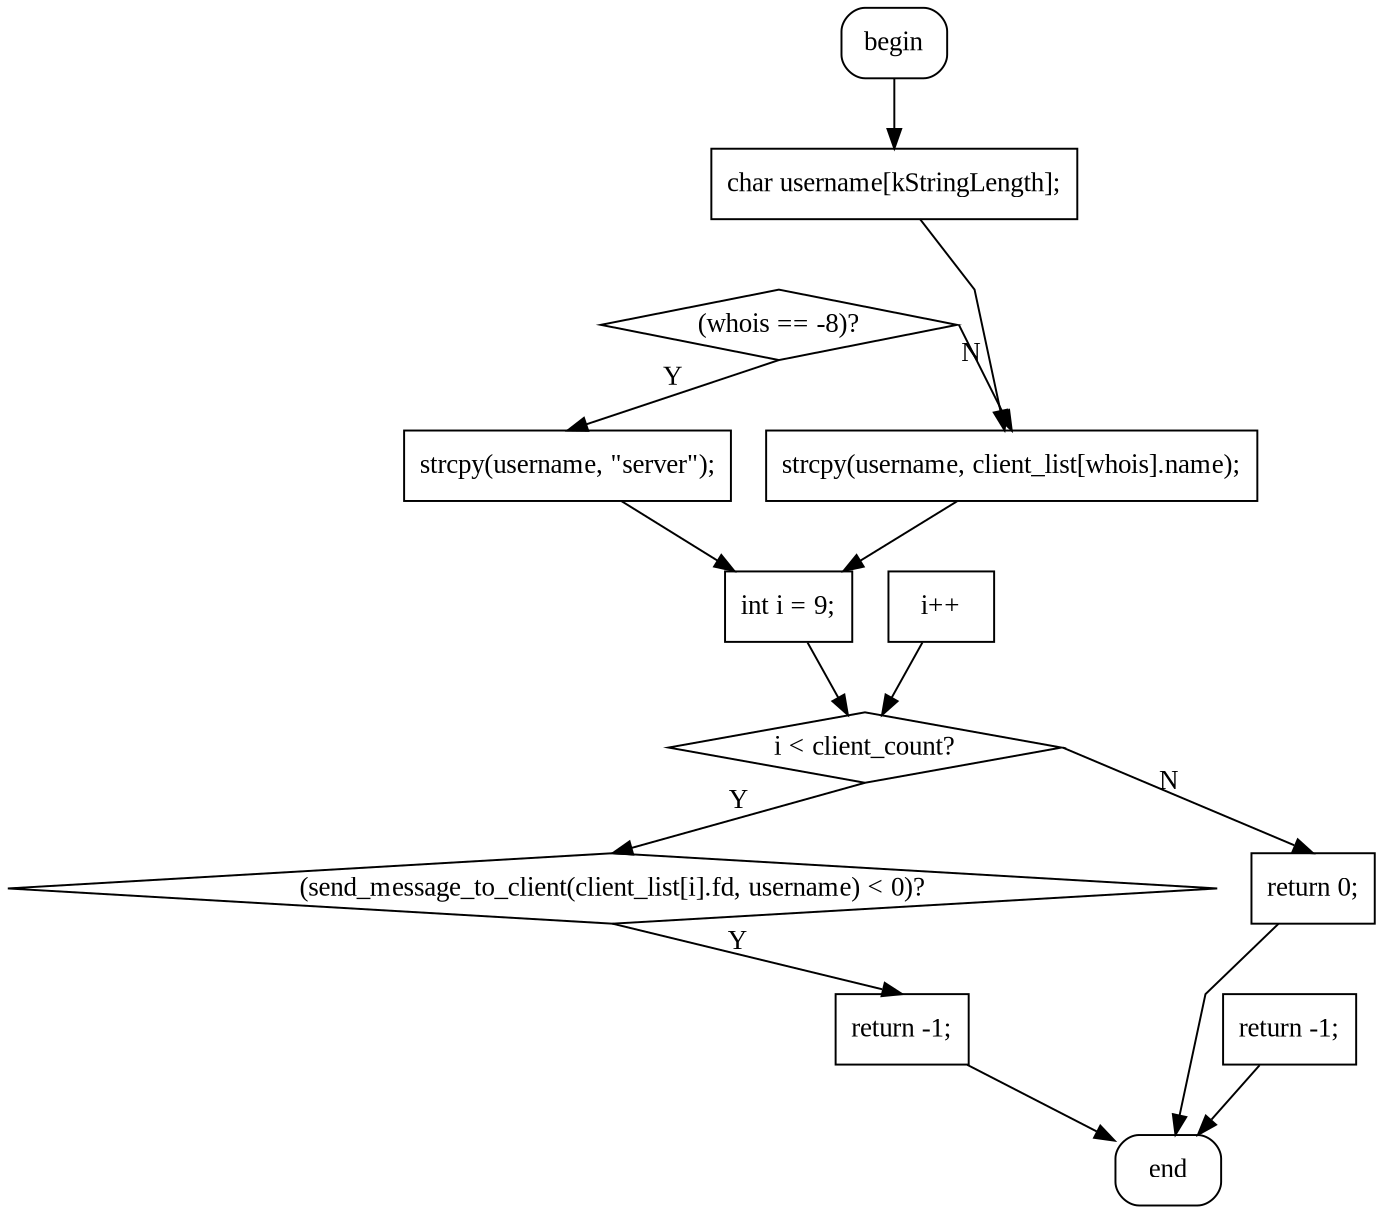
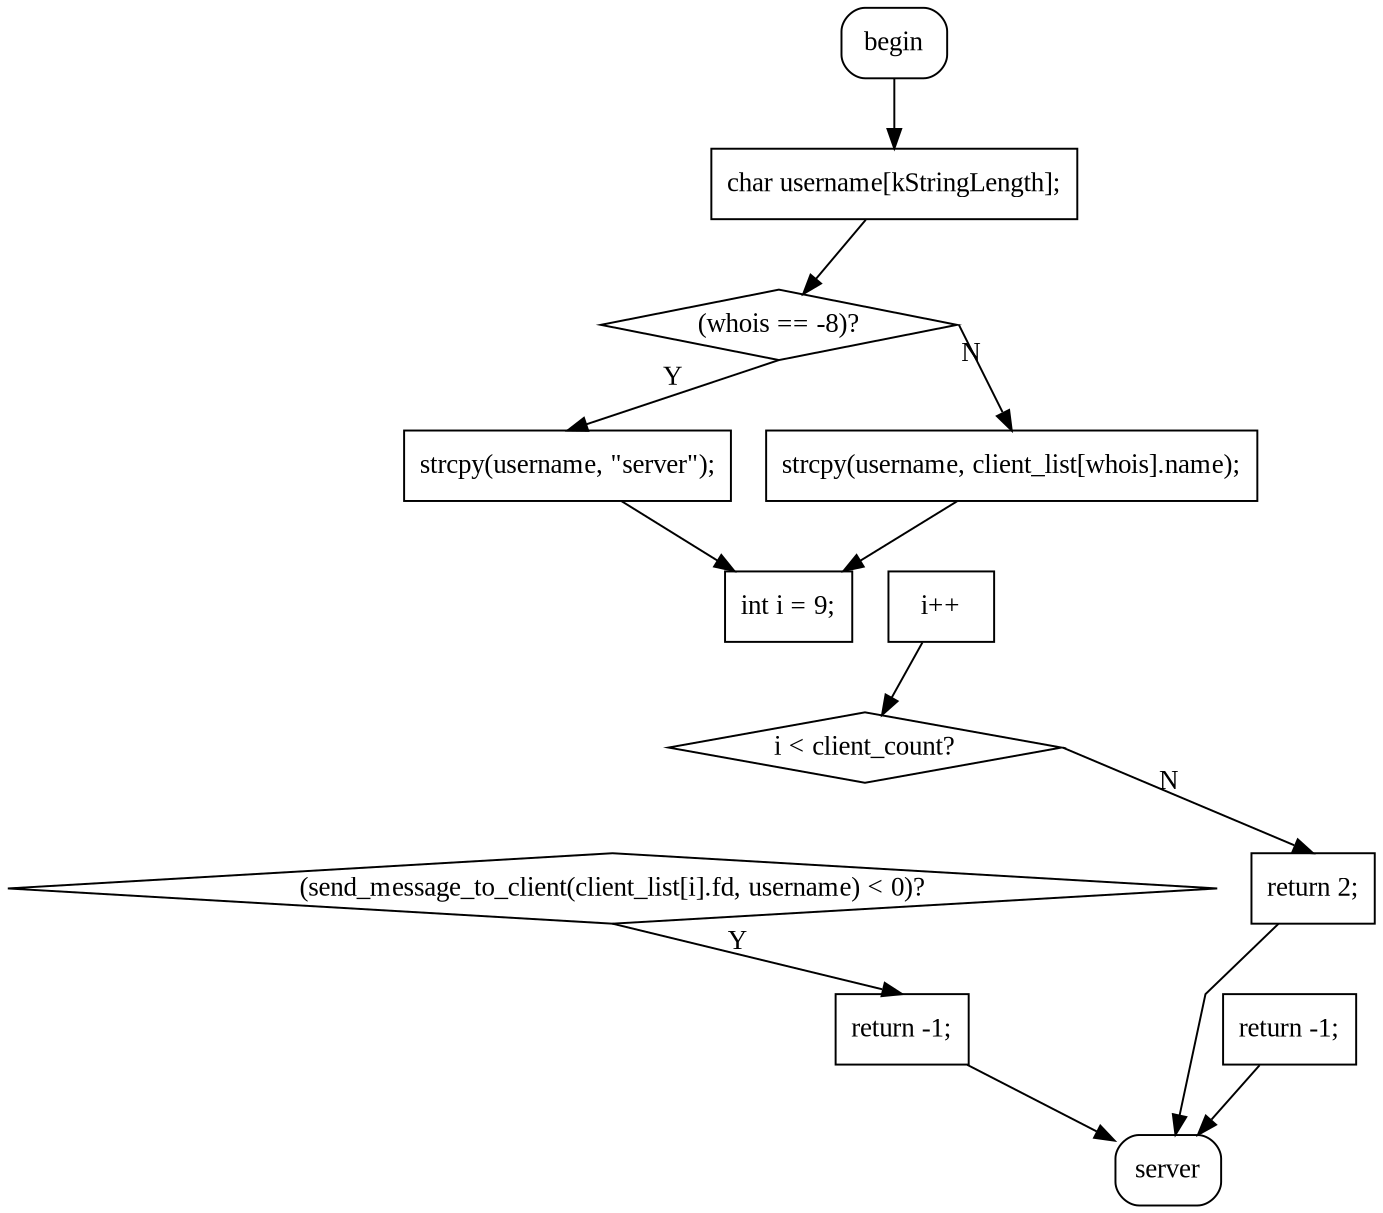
edge "char username[kStringLength];" -> "strcpy(username, client_list[whois].name);": now "char username[kStringLength];" -> "(whois == -8)?"
edge "int i = 9;" -> "i < client_count?": removed
edge "i < client_count?" -> "(send_message_to_client(client_list[i].fd, username) < 0)?": removed, label "Y"
node "return 0;": label "return 0;" -> "return 2;"
node "end": label "end" -> "server"
